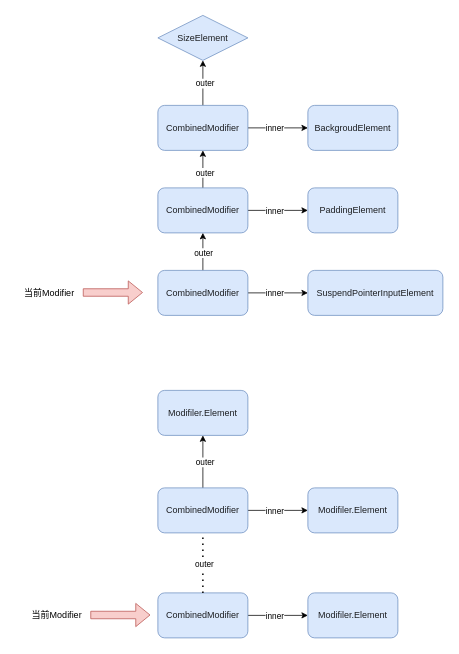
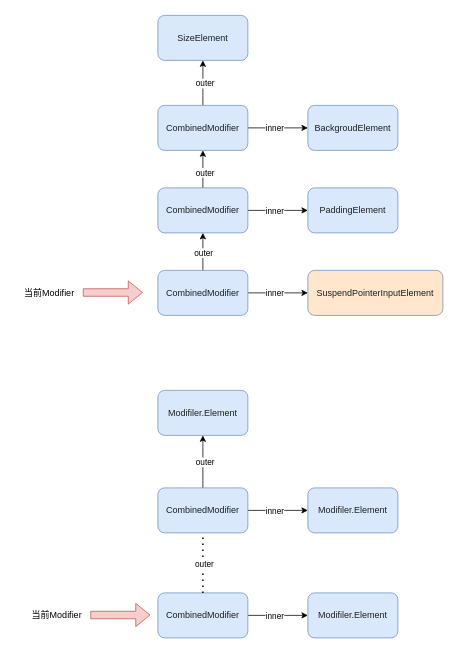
node "SizeElement": shape diamond -> rounded rectangle
node "SuspendPointerInputElement": fillcolor #dae8fc -> #ffe6cc
